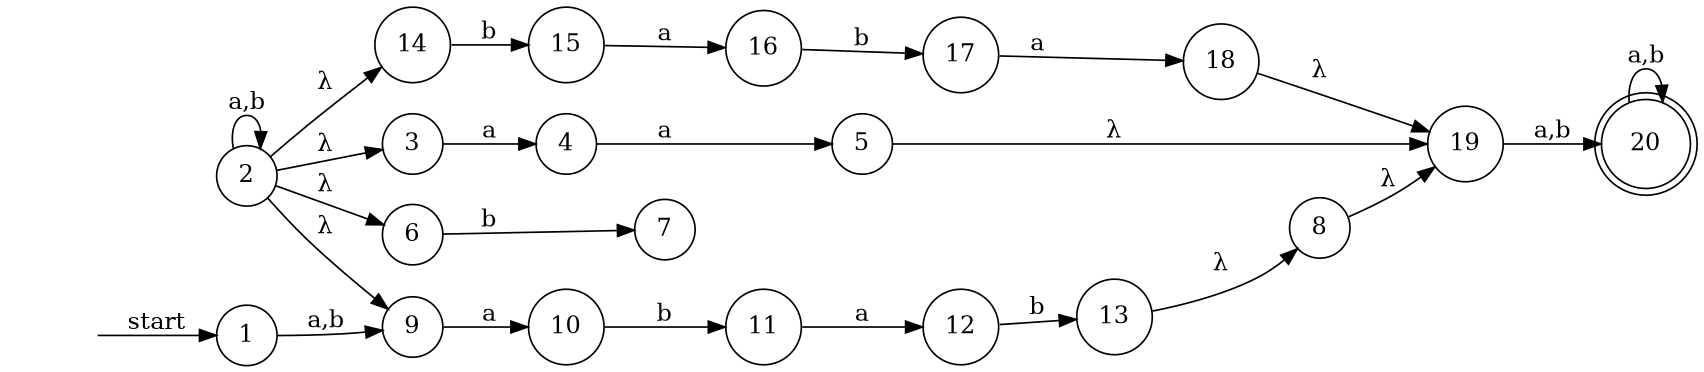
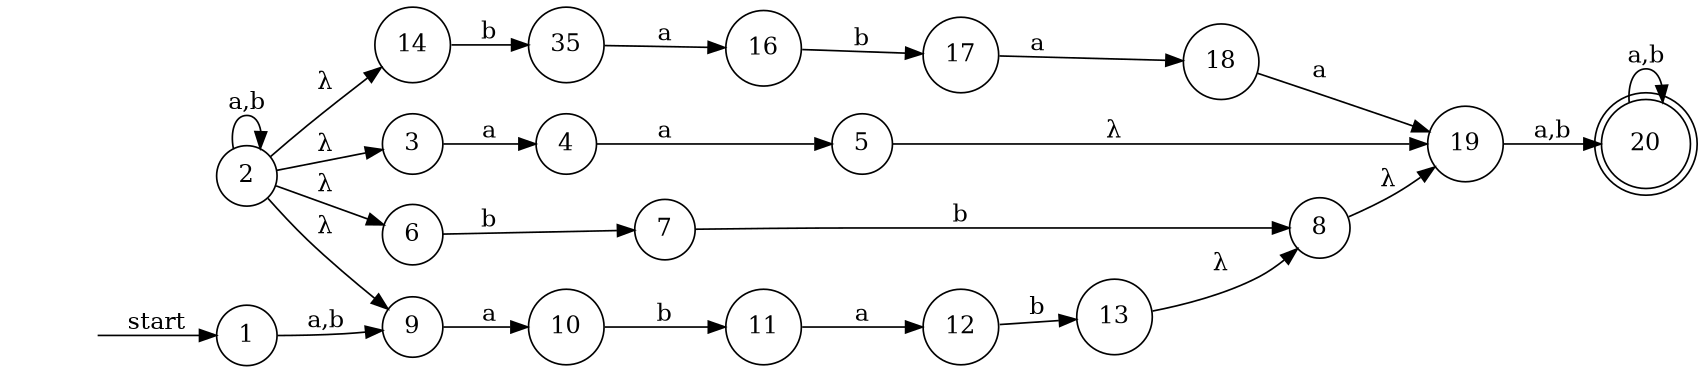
node "15": label "15" -> "35"
edge "18" -> "19": label "λ" -> "a"
edge "7" -> "8": added, label "b"
